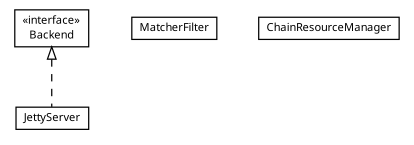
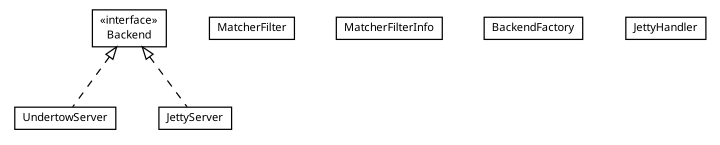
node "ChainResourceManager": removed
node "MatcherFilterInfo": added
node "BackendFactory": added
node "JettyHandler": added
node "UndertowServer": added
